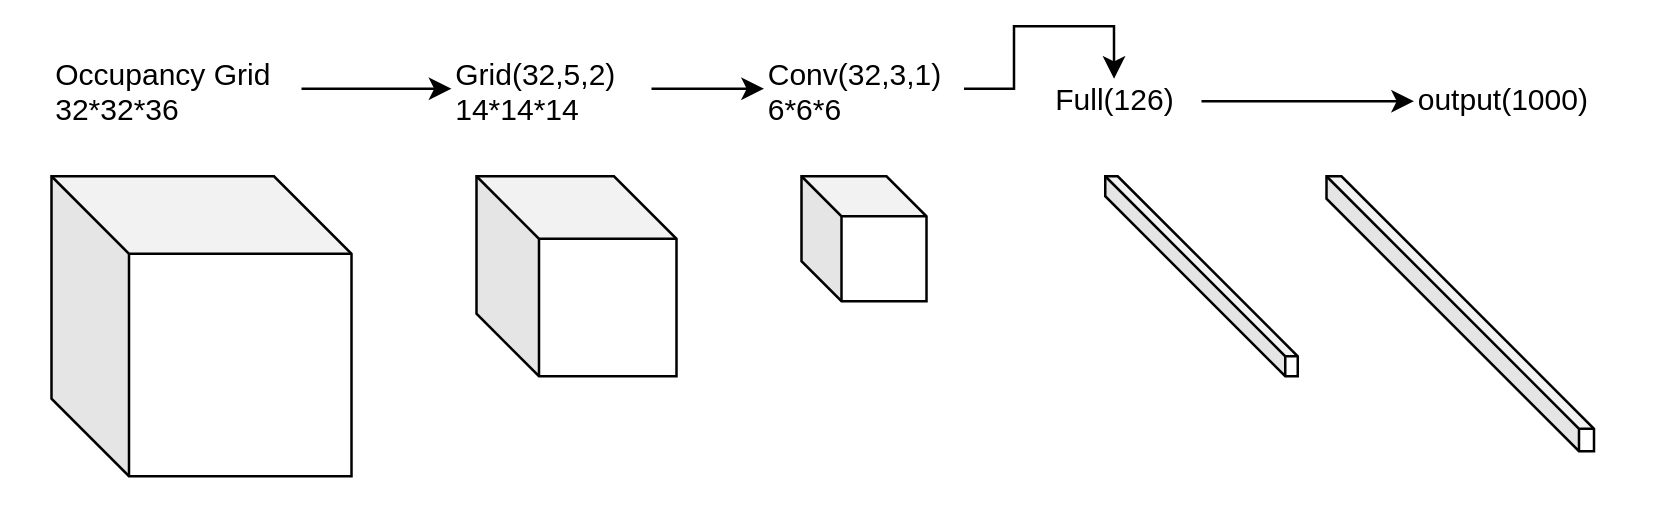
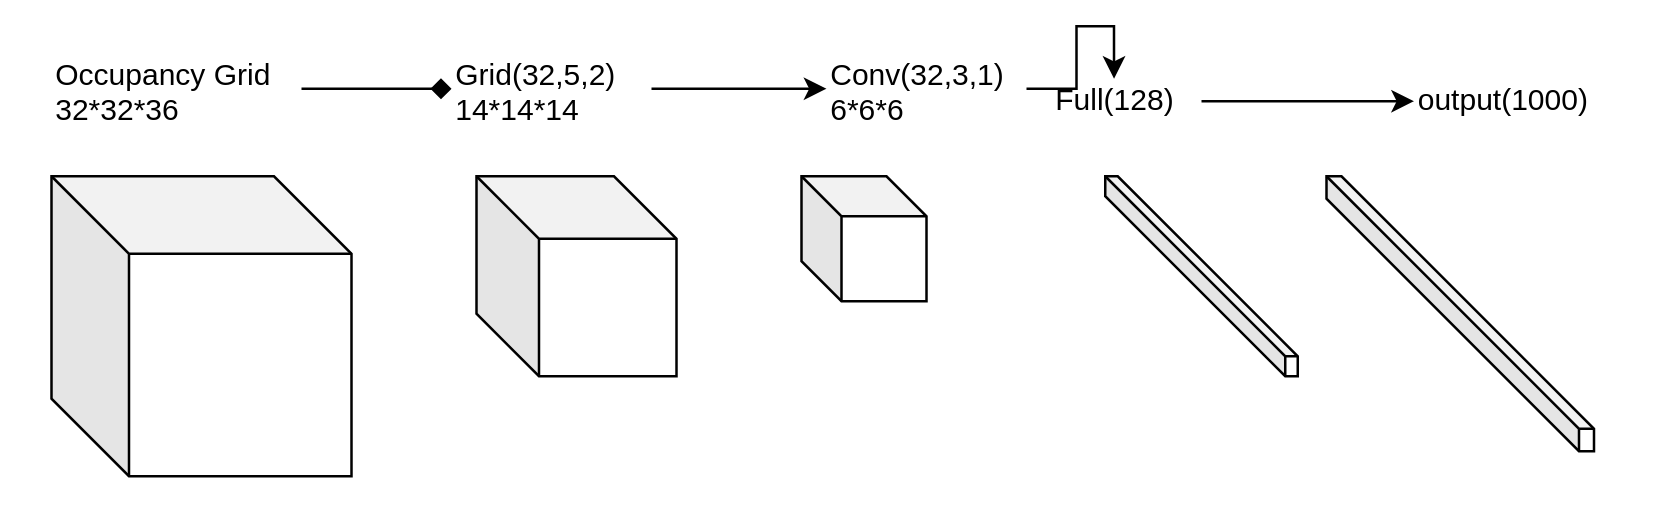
edge "Occupancy Grid 32*32*36" -> "Grid(32,5,2) 14*14*14": arrowhead classic -> diamond
node "Conv(32,3,1) 6*6*6": moved (864, 89) -> (926, 89)
node "Full(126)": label "Full(126)" -> "Full(128)"
